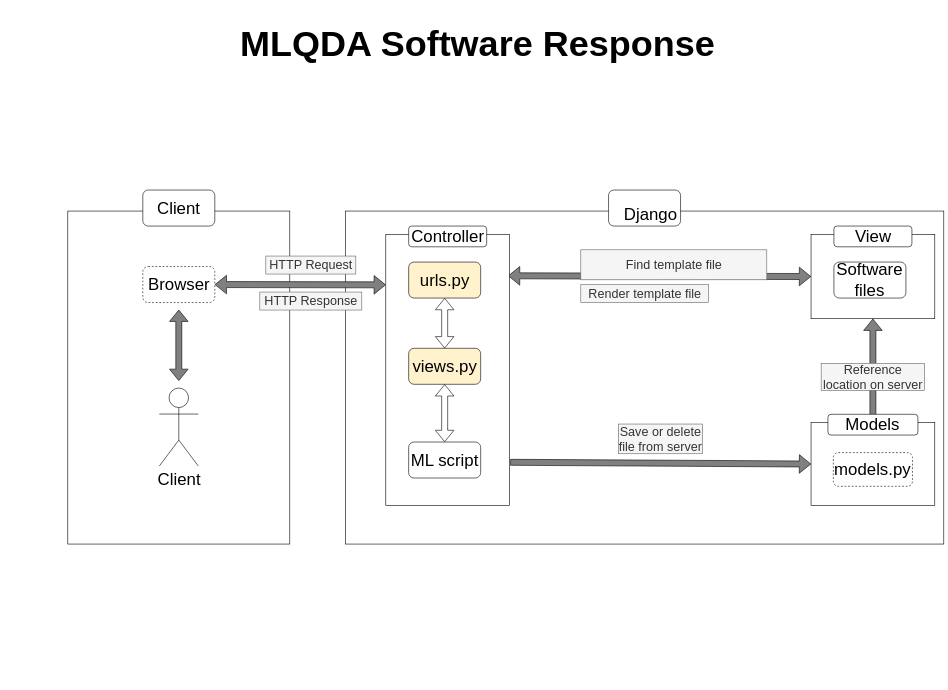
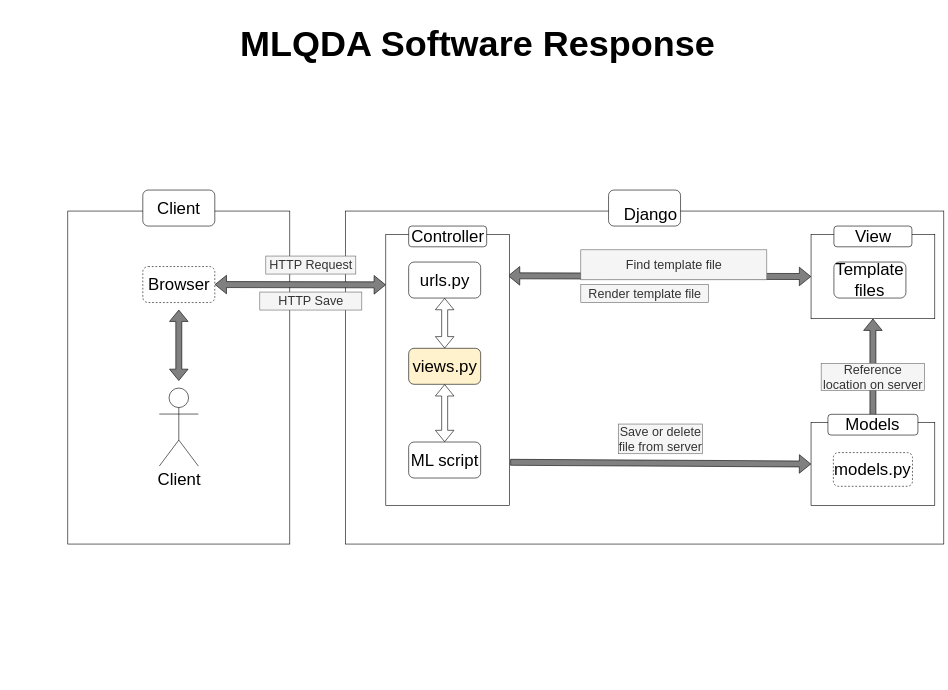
node "urls.py": fillcolor #fff2cc -> #ffffff
node "Software files": label "Software files" -> "Template files"
node "HTTP Response": label "HTTP Response" -> "HTTP Save"
